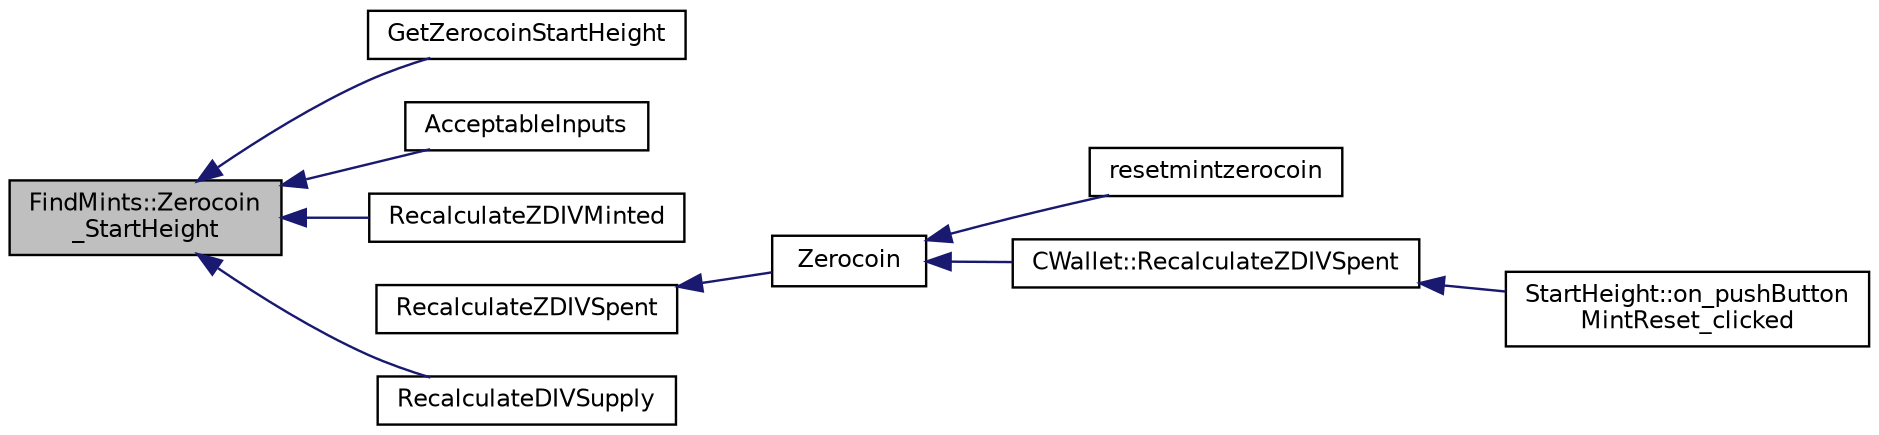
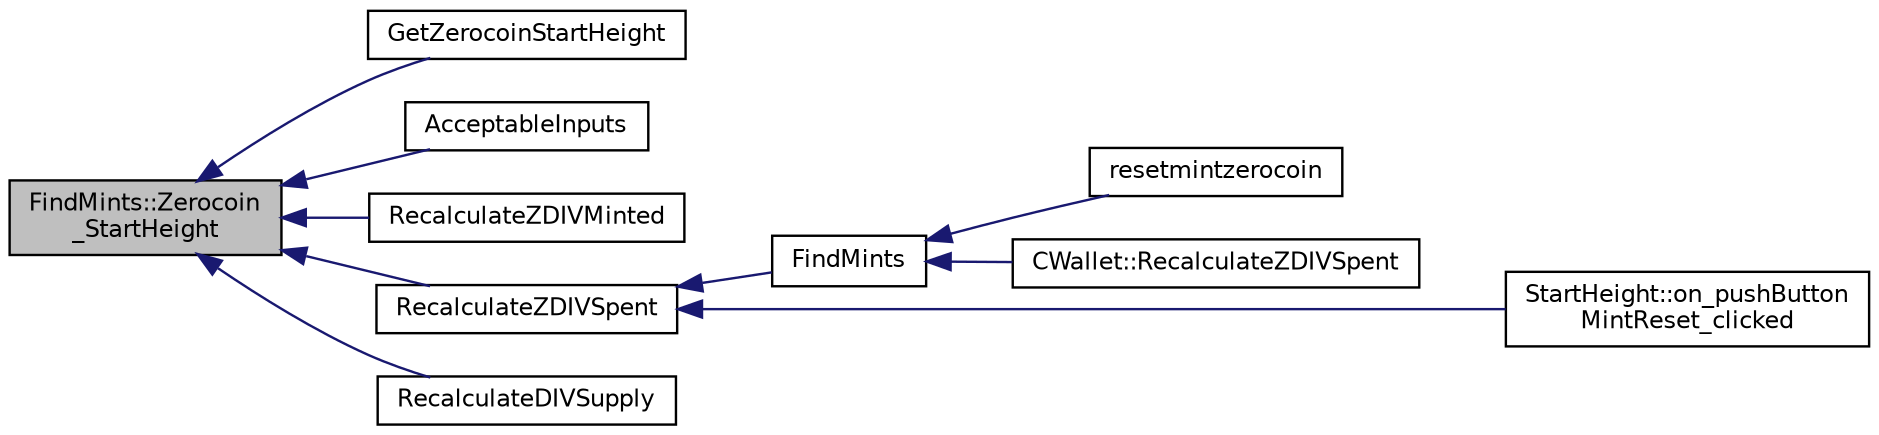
node "Zerocoin": label "Zerocoin" -> "FindMints"
edge "RecalculateZDIVSpent" -> "FindMints::Zerocoin _StartHeight": added
edge "StartHeight::on_pushButton MintReset_clicked" -> "CWallet::RecalculateZDIVSpent": now "StartHeight::on_pushButton MintReset_clicked" -> "RecalculateZDIVSpent"
